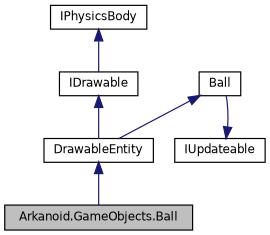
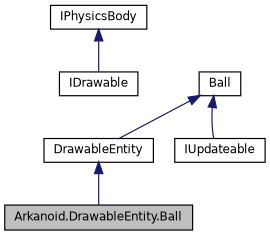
edge "Ball" -> "IUpdateable": reversed
edge "DrawableEntity" -> "IDrawable": removed
node "Arkanoid.GameObjects.Ball": label "Arkanoid.GameObjects.Ball" -> "Arkanoid.DrawableEntity.Ball"
